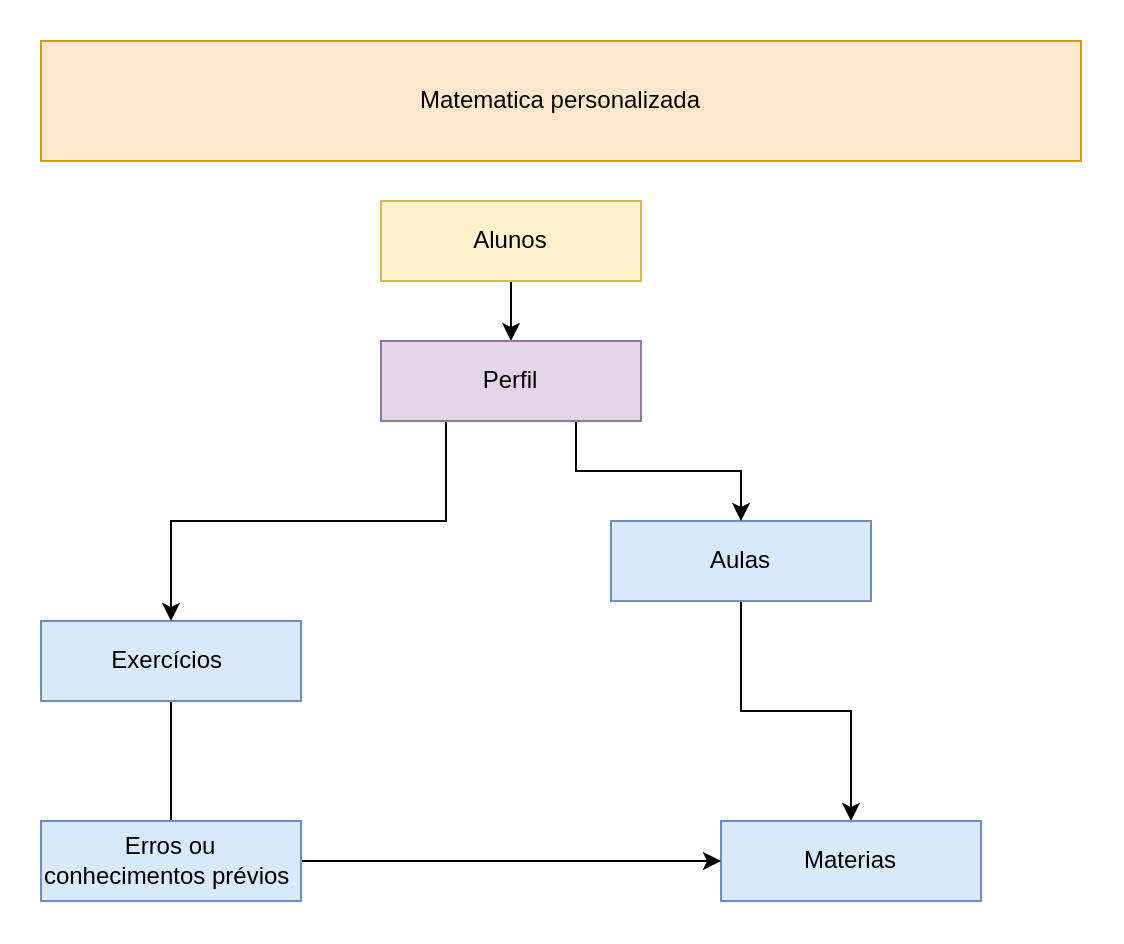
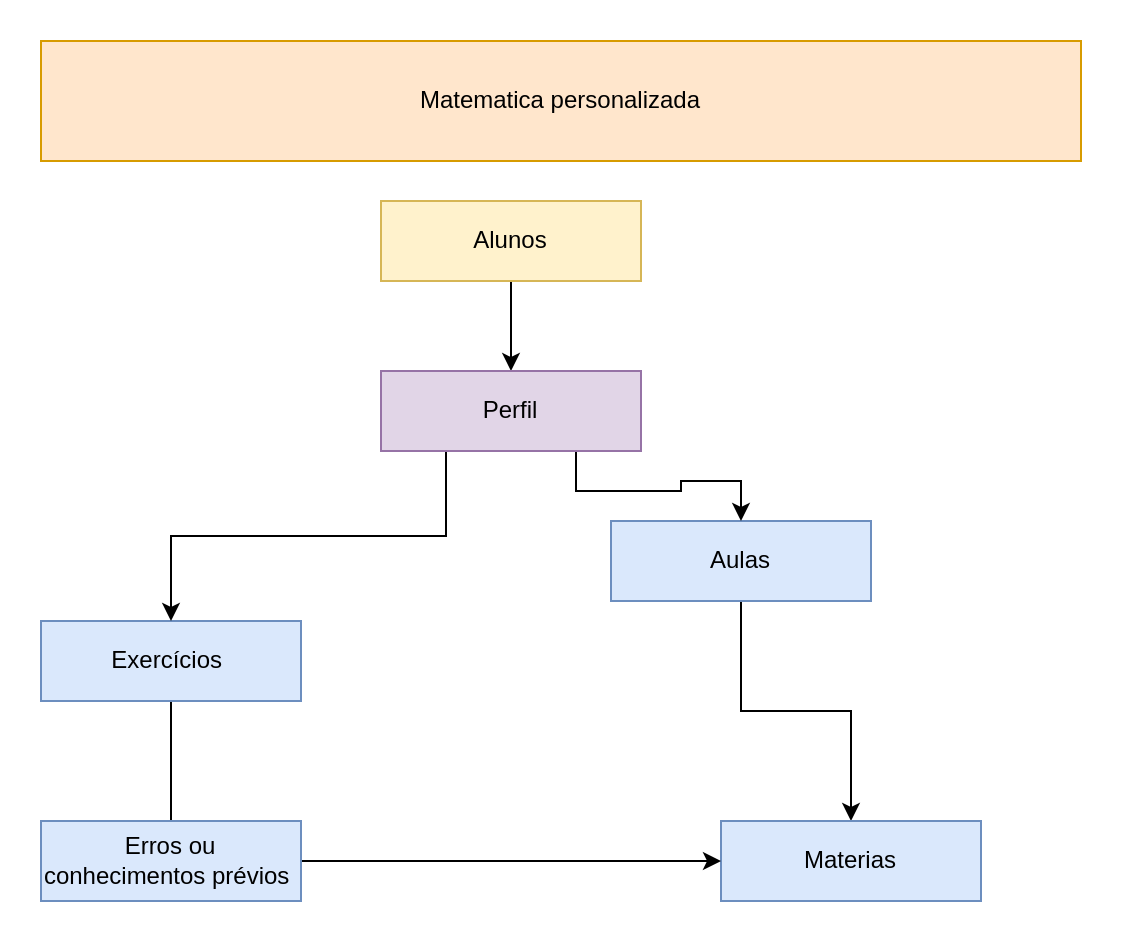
node "Perfil": moved (511, 381) -> (511, 411)
